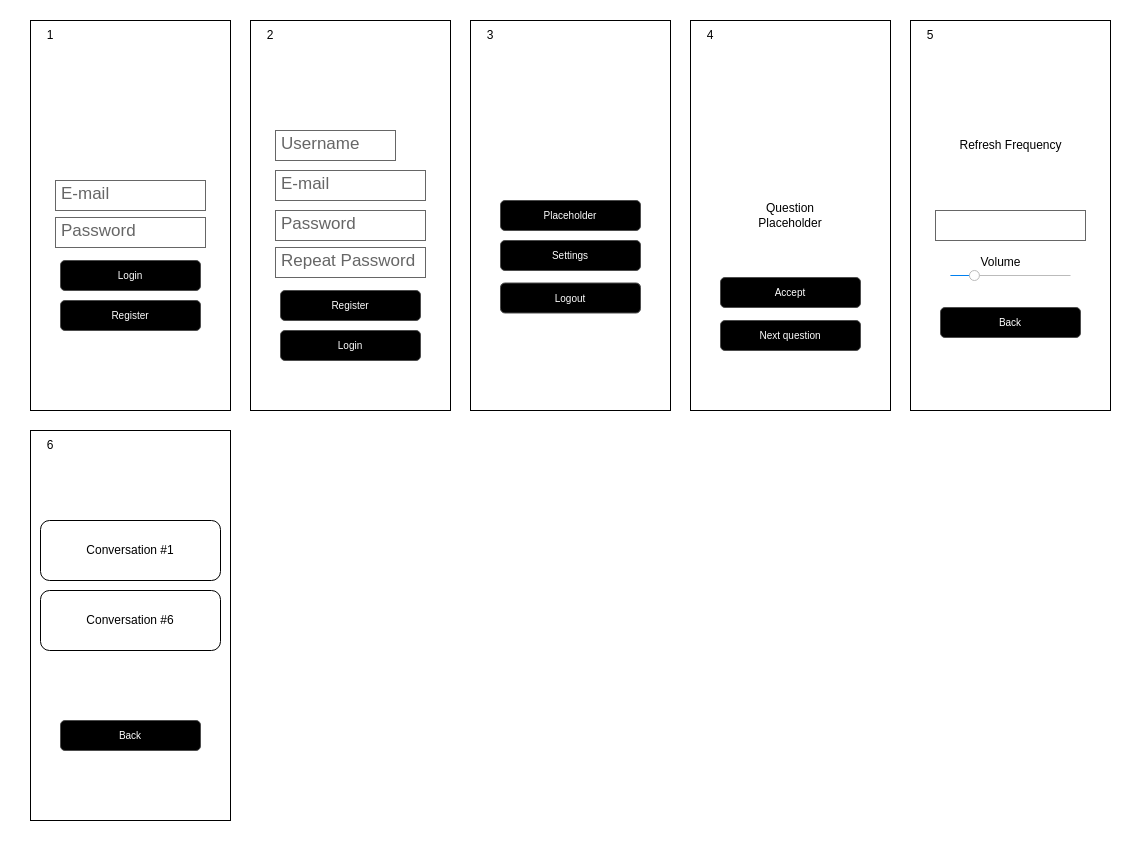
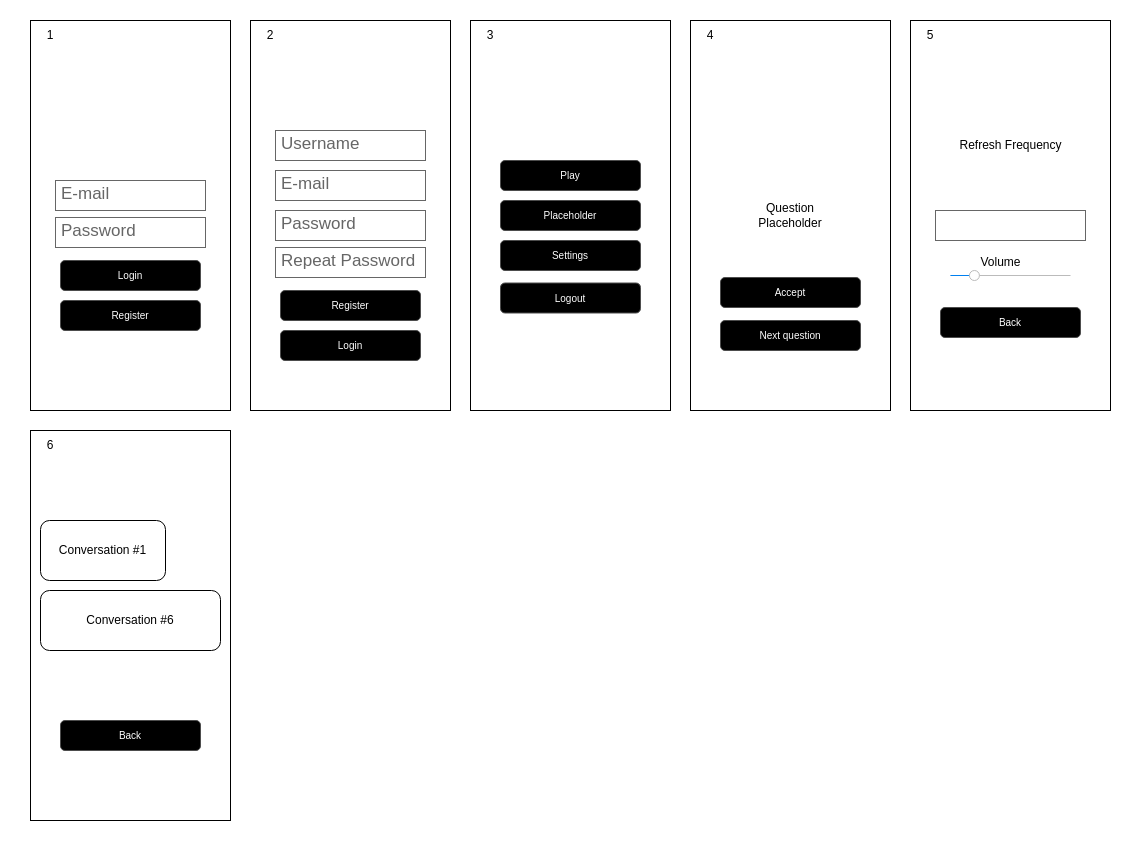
node "Username": size 120x30 -> 150x30
node "Play": added
node "Conversation #1": size 180x60 -> 125x60
